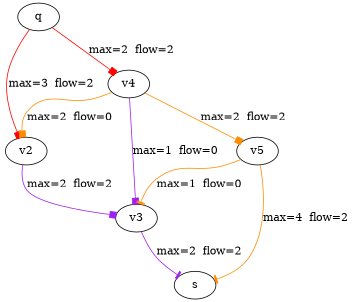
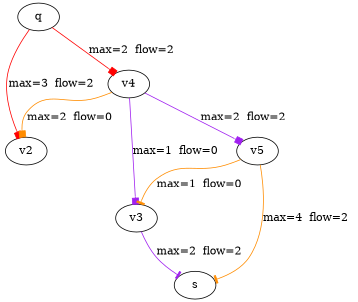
edge "v4" -> "v5": color darkorange -> purple
edge "v2" -> "v3": removed, label "max=2  flow=2"
